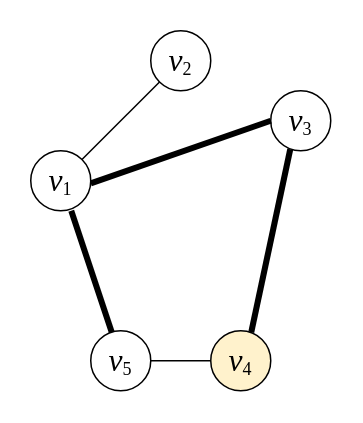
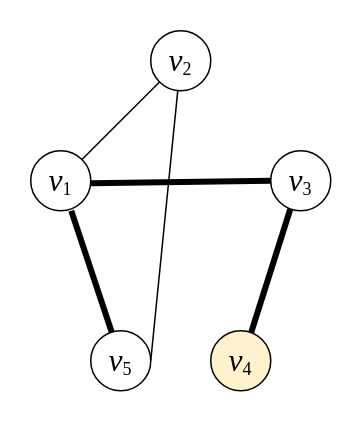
node "v3": moved (301, 121) -> (301, 181)
edge "v5" -- "v4": now "v5" -- "v2"
